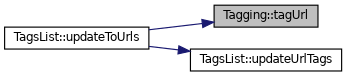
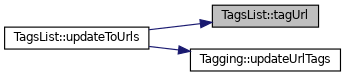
node "Tagging::tagUrl": label "Tagging::tagUrl" -> "TagsList::tagUrl"
node "TagsList::updateUrlTags": label "TagsList::updateUrlTags" -> "Tagging::updateUrlTags"
